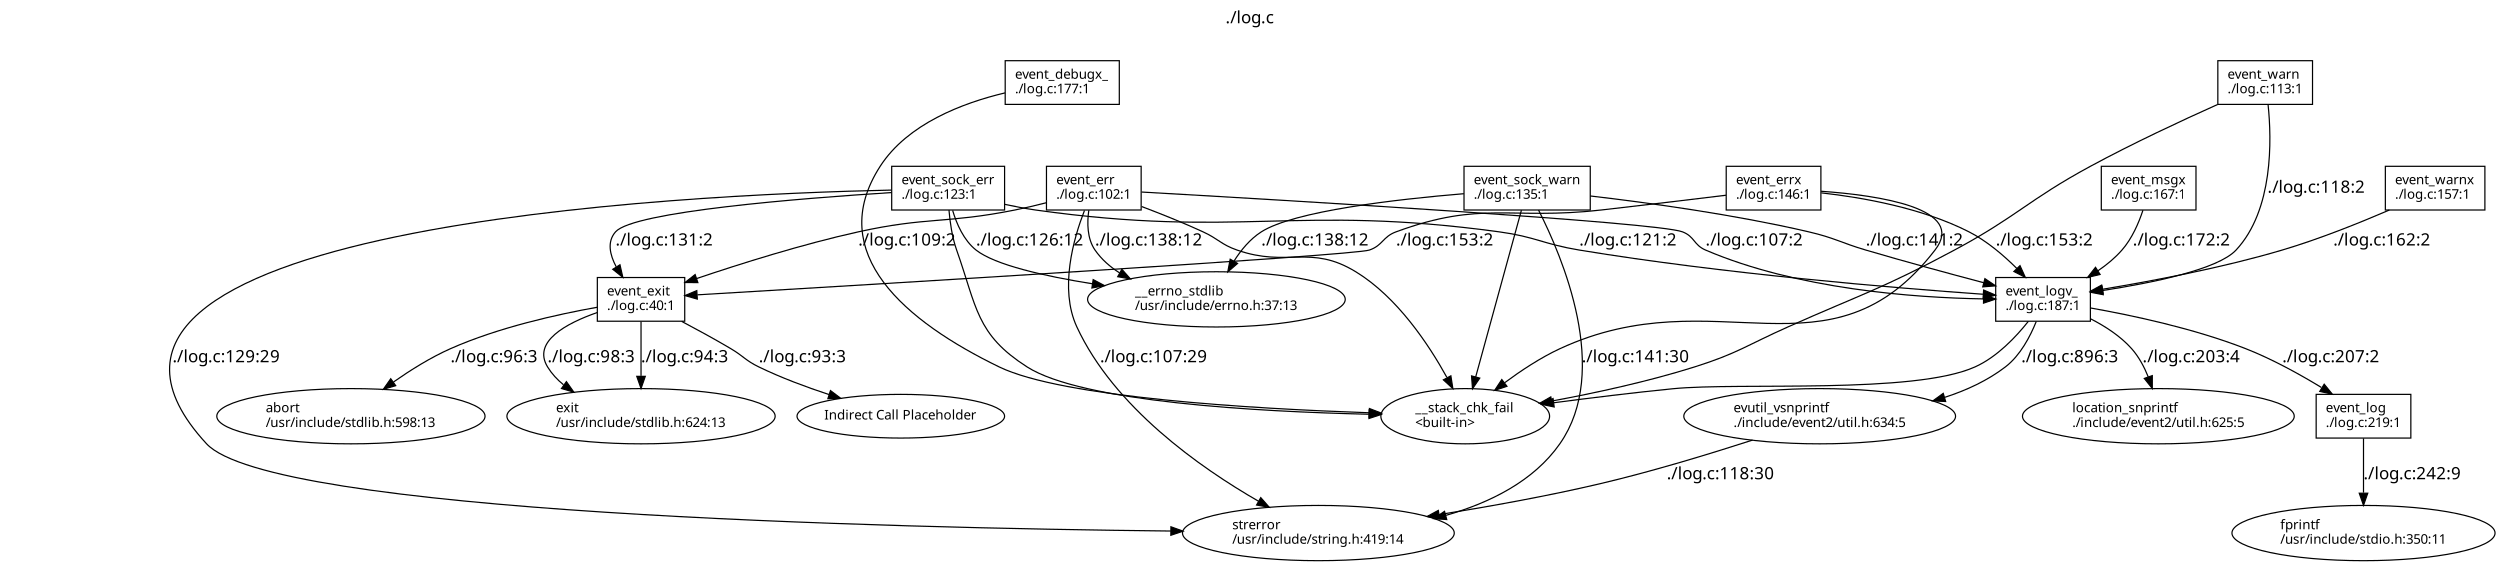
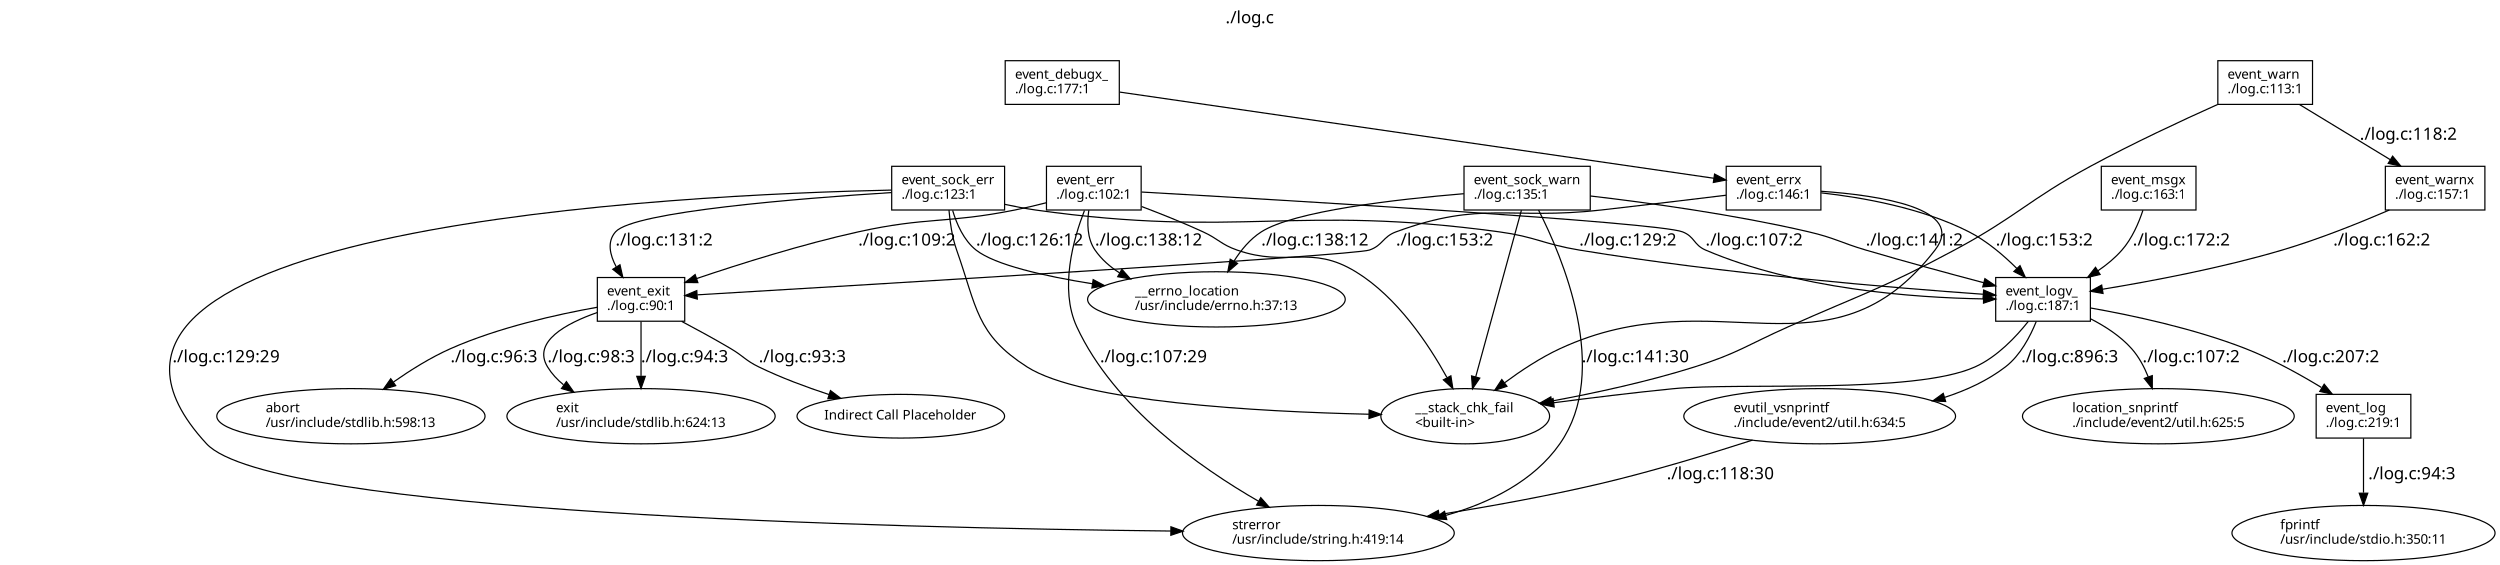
node "event_msgx ./log.c:167:1": label "event_msgx ./log.c:167:1" -> "event_msgx ./log.c:163:1"
edge "event_sock_err ./log.c:123:1" -> "event_logv_ ./log.c:187:1": label "./log.c:121:2" -> "./log.c:129:2"
edge "event_warn ./log.c:113:1" -> "event_logv_ ./log.c:187:1": now "event_warn ./log.c:113:1" -> "event_warnx ./log.c:157:1"
node "event_exit ./log.c:40:1": label "event_exit ./log.c:40:1" -> "event_exit ./log.c:90:1"
node "__errno_stdlib /usr/include/errno.h:37:13": label "__errno_stdlib /usr/include/errno.h:37:13" -> "__errno_location /usr/include/errno.h:37:13"
edge "event_debugx_ ./log.c:177:1" -> "__stack_chk_fail <built-in>": now "event_debugx_ ./log.c:177:1" -> "event_errx ./log.c:146:1"
edge "event_logv_ ./log.c:187:1" -> "location_snprintf ./include/event2/util.h:625:5": label "./log.c:203:4" -> "./log.c:107:2"
edge "event_log ./log.c:219:1" -> "fprintf /usr/include/stdio.h:350:11": label "./log.c:242:9" -> "./log.c:94:3"
